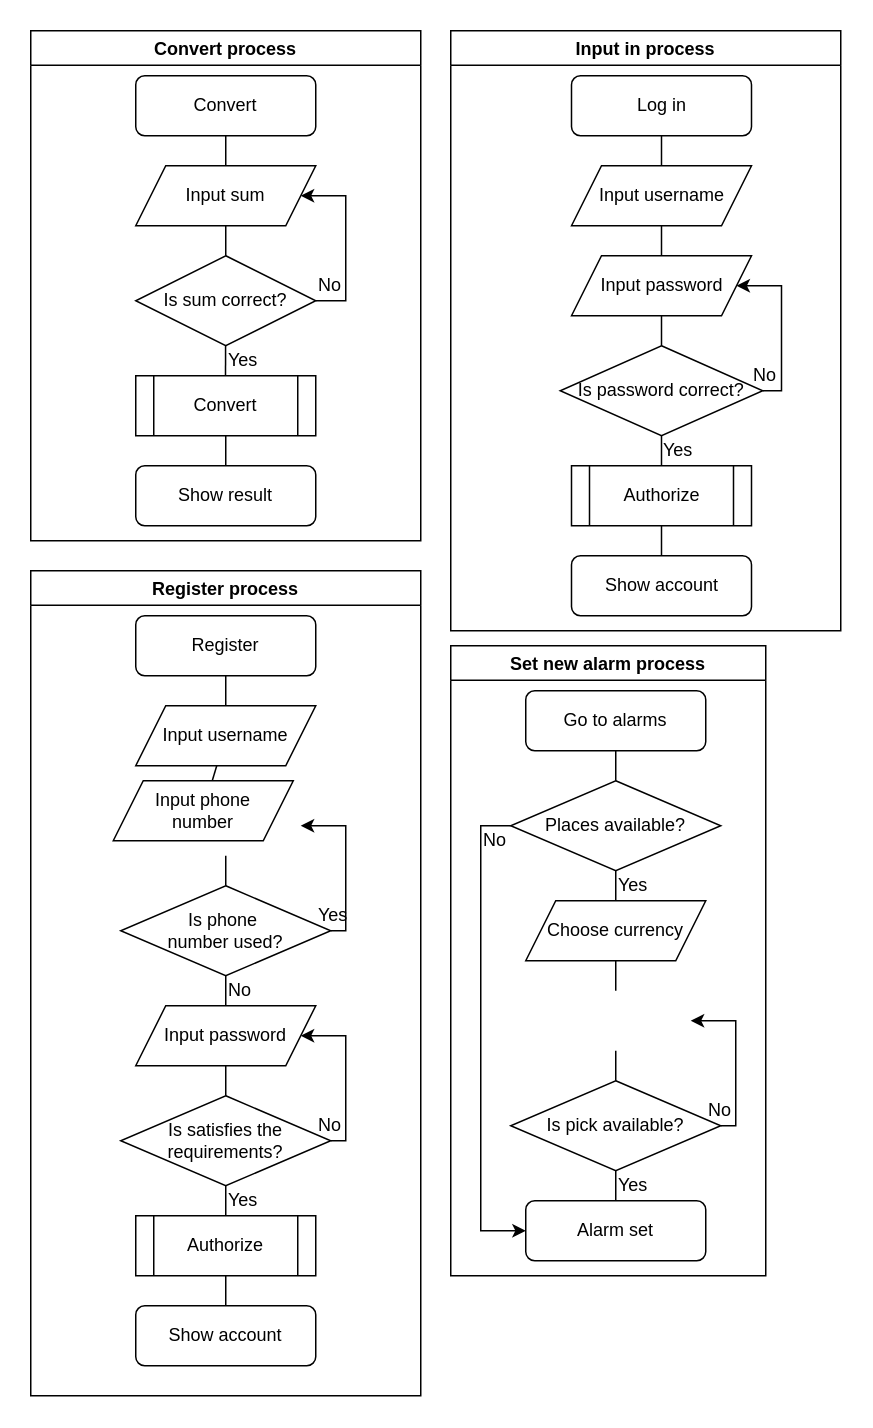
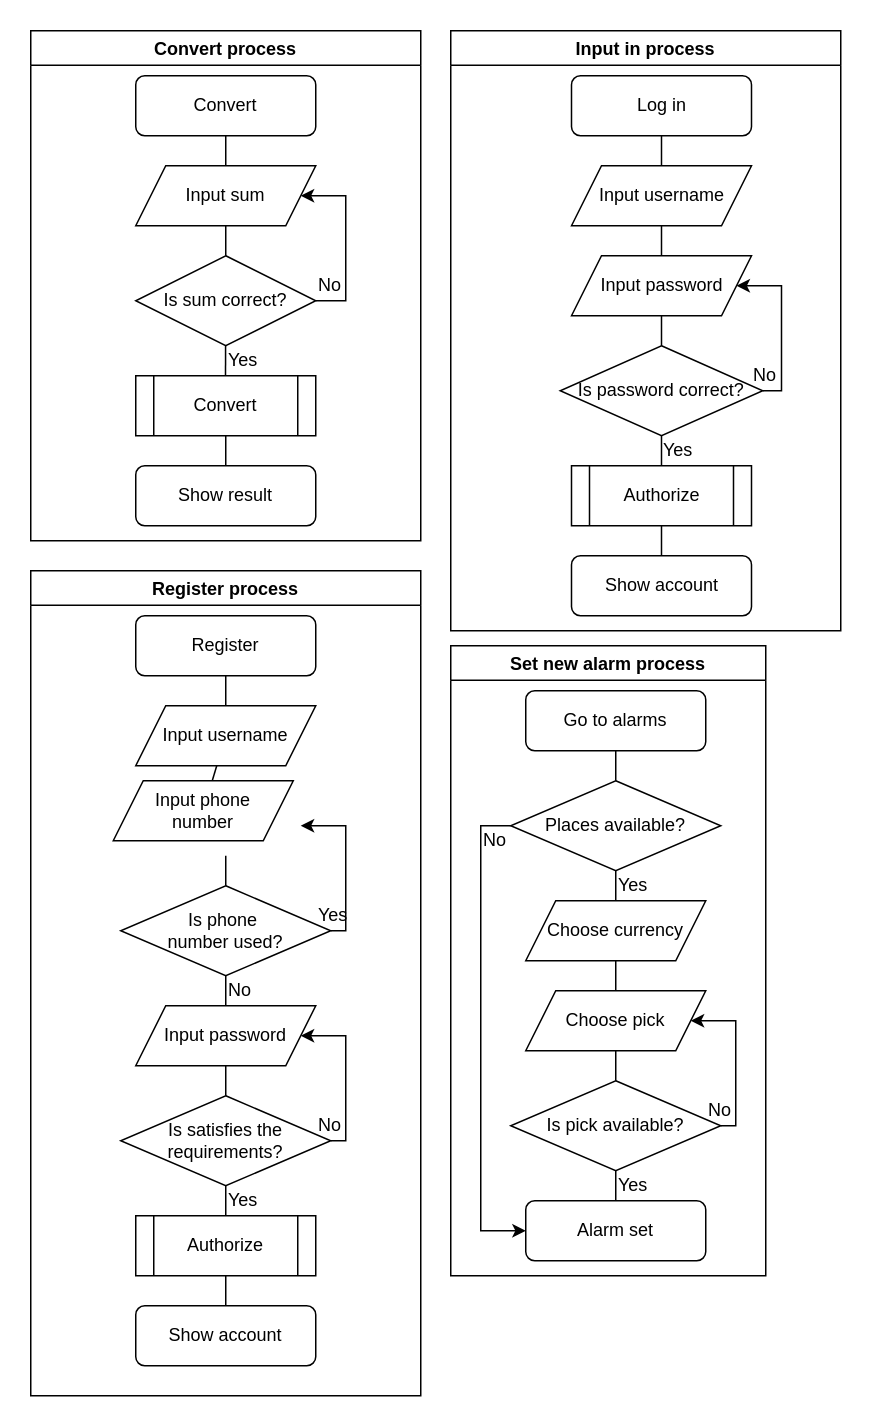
node "Choose pick": added
